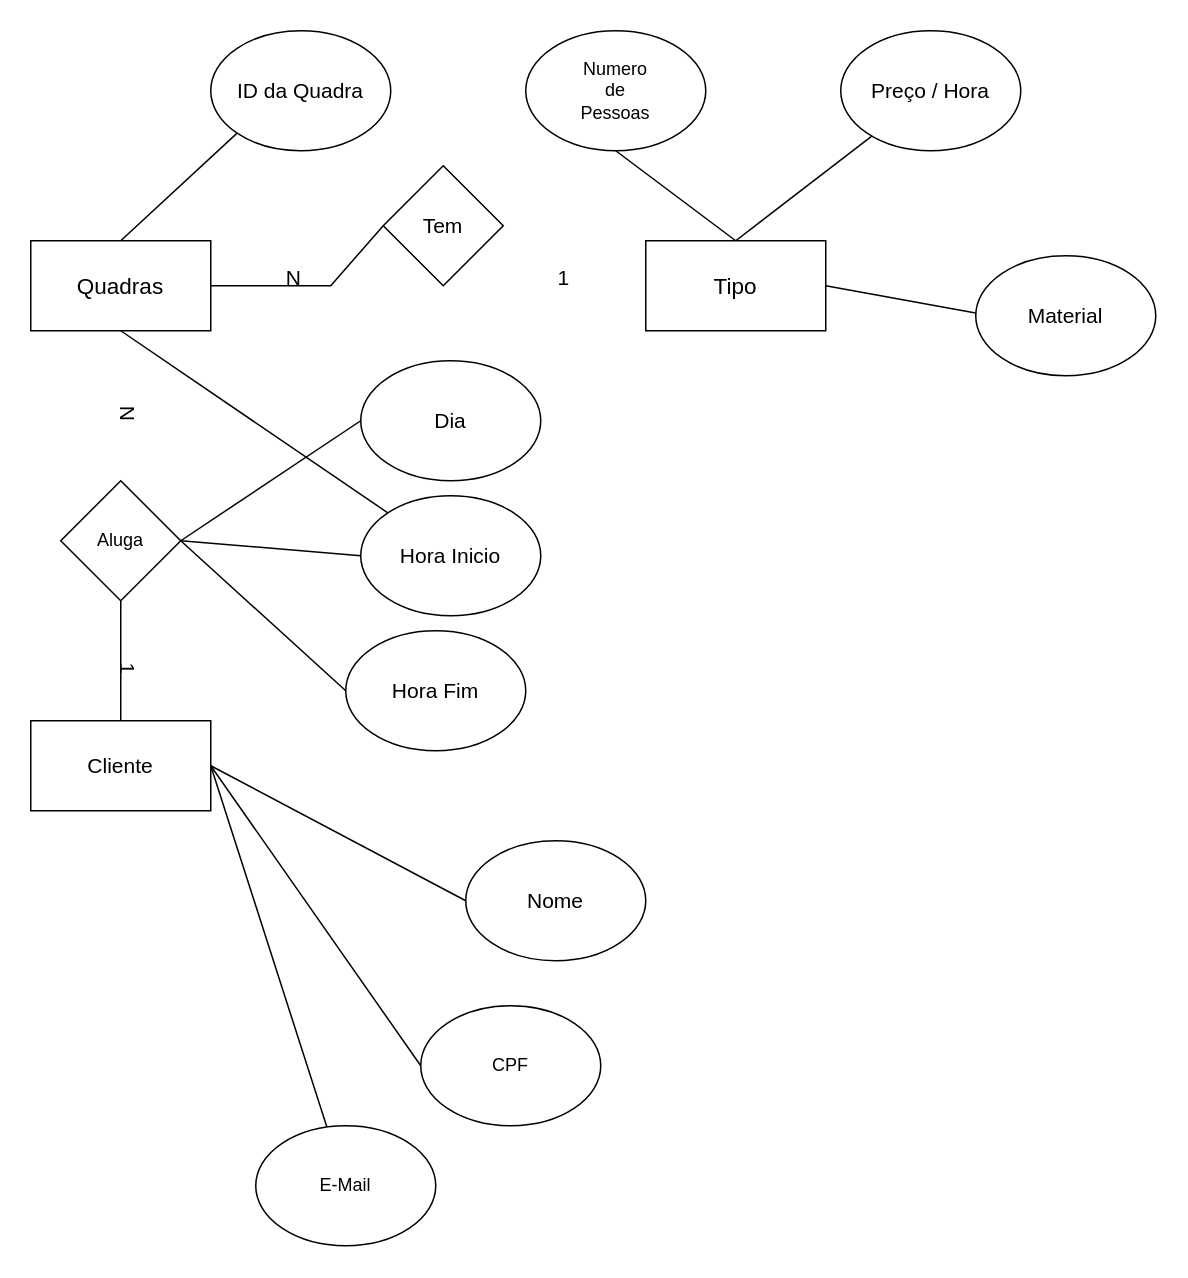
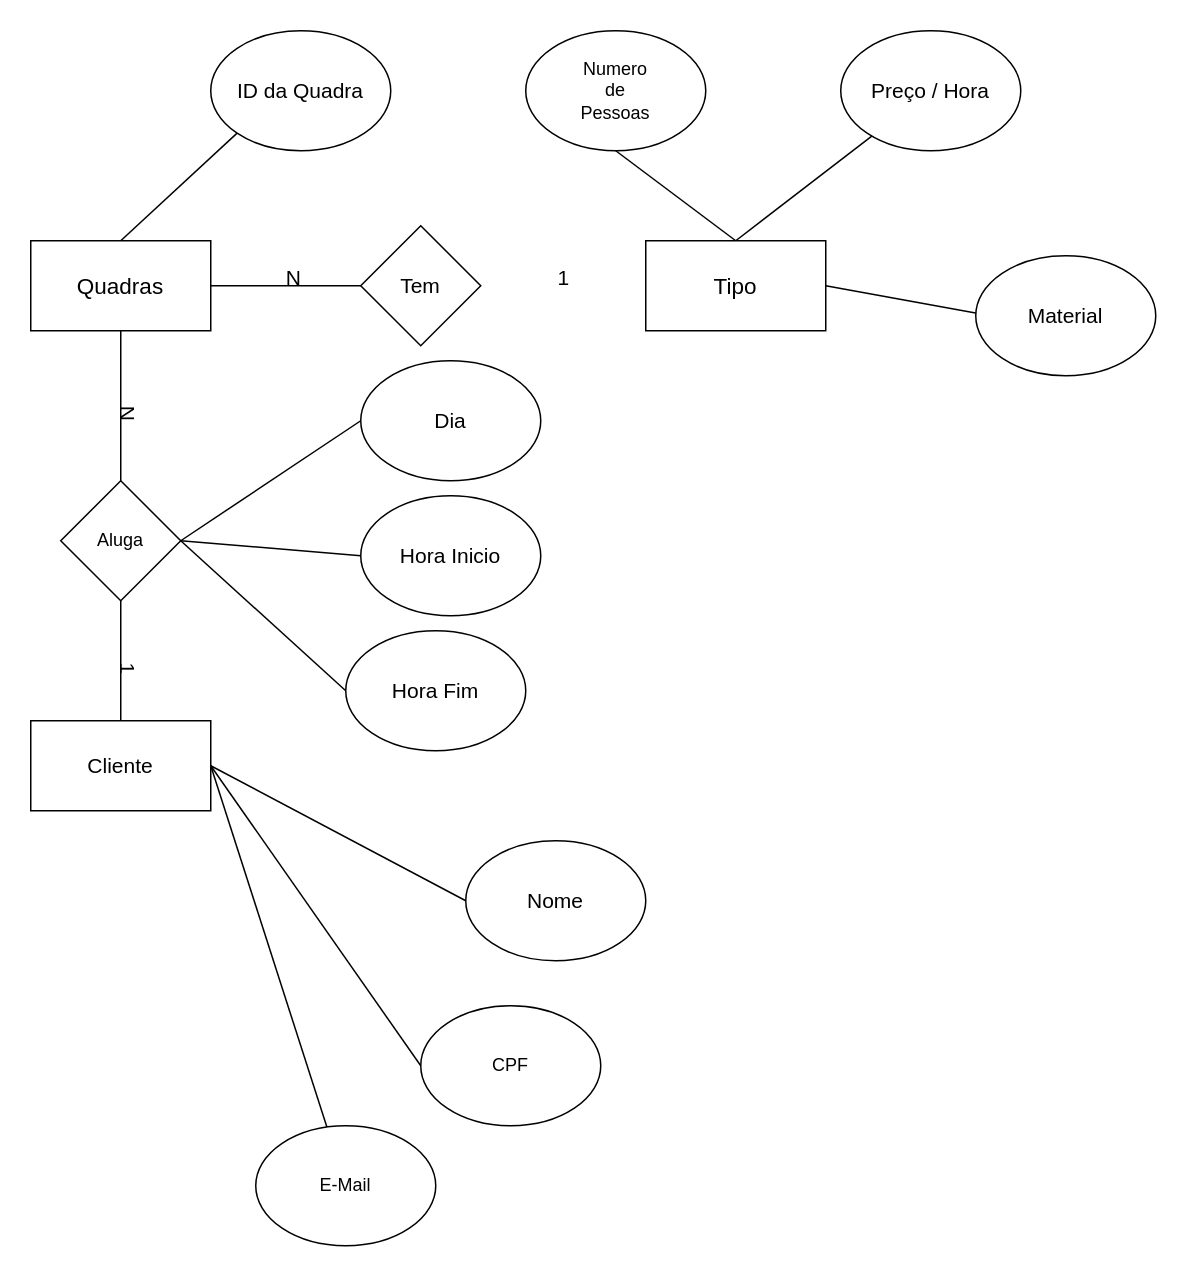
node "Tem": moved (443, 226) -> (421, 286)
edge "Quadras" -- "Hora Inicio": now "Quadras" -- "Aluga"
